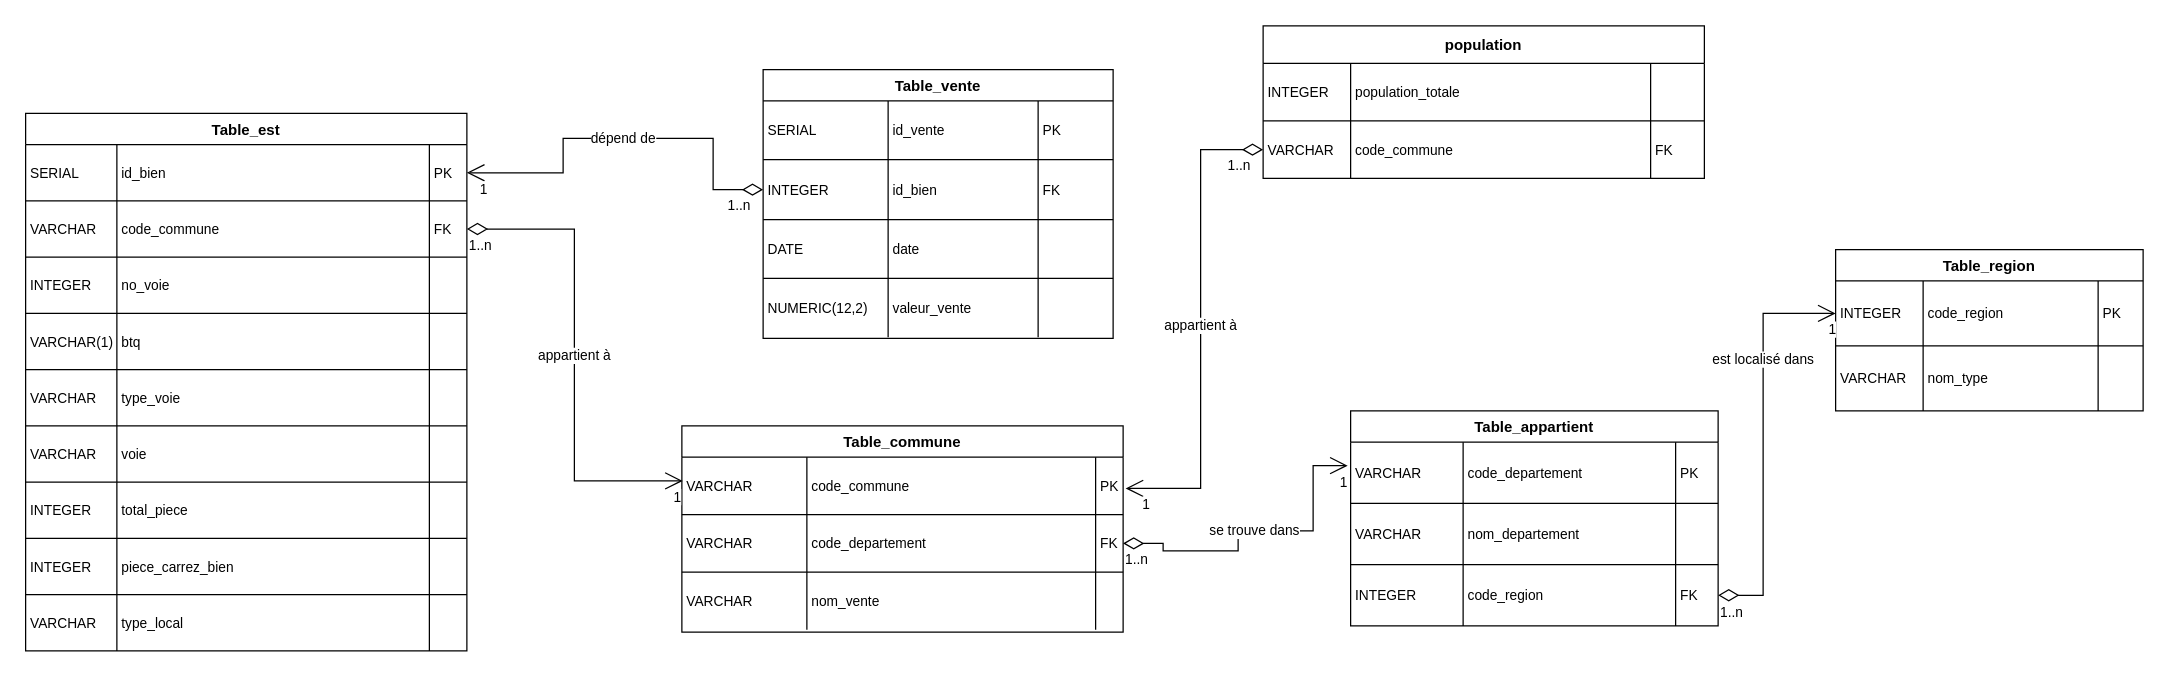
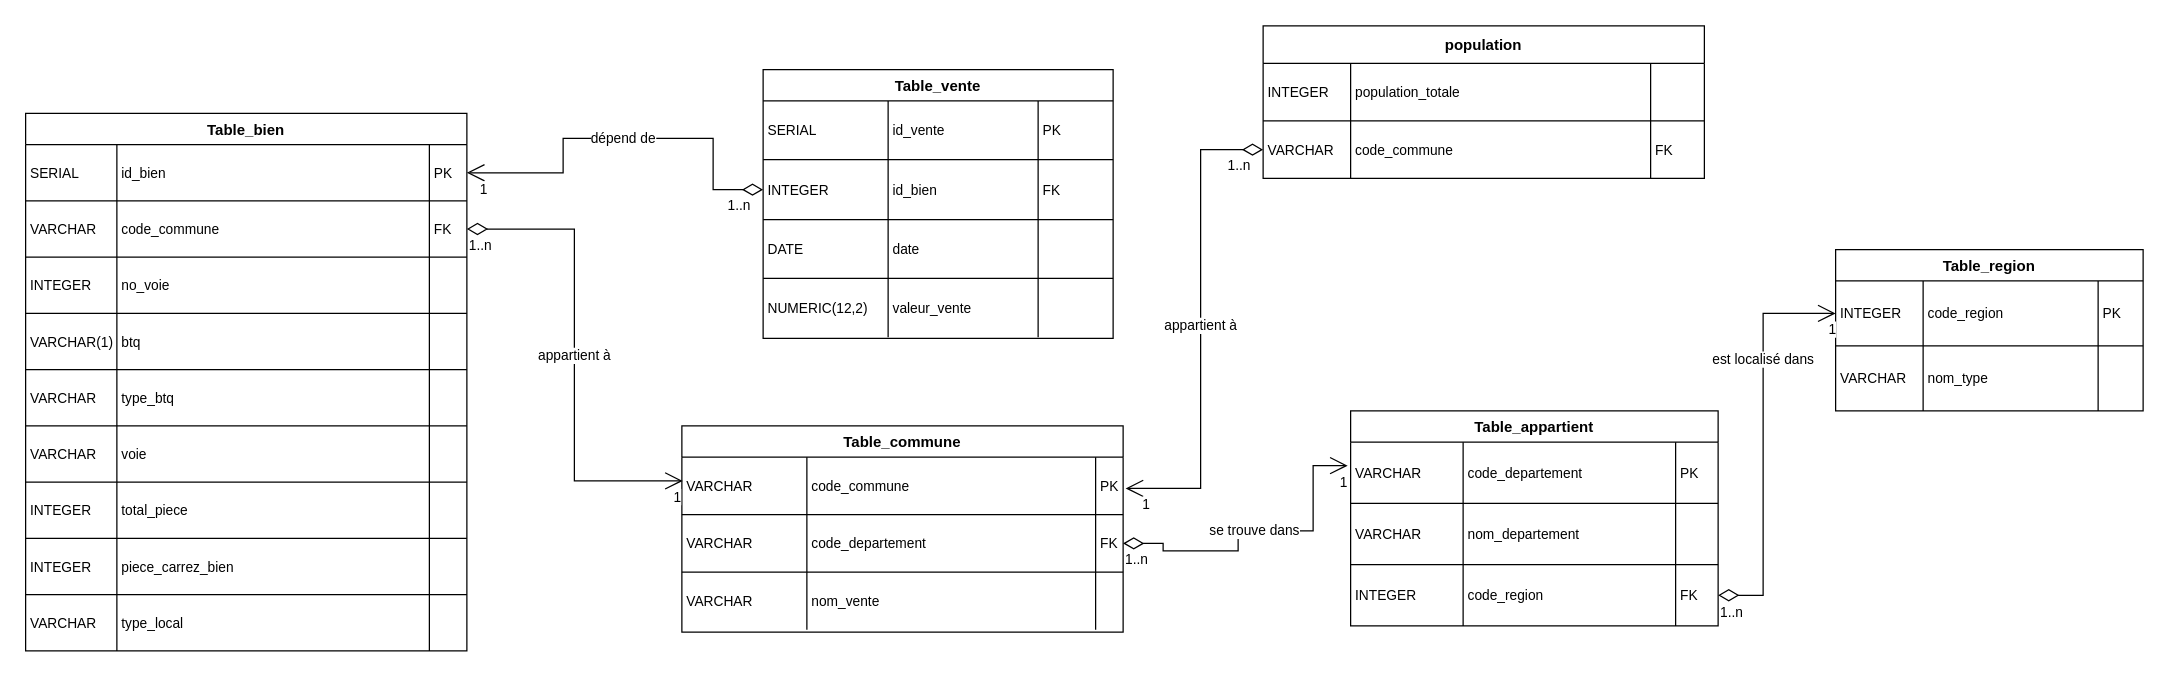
node "Table_est": label "Table_est" -> "Table_bien"
node "type_voie": label "type_voie" -> "type_btq"
